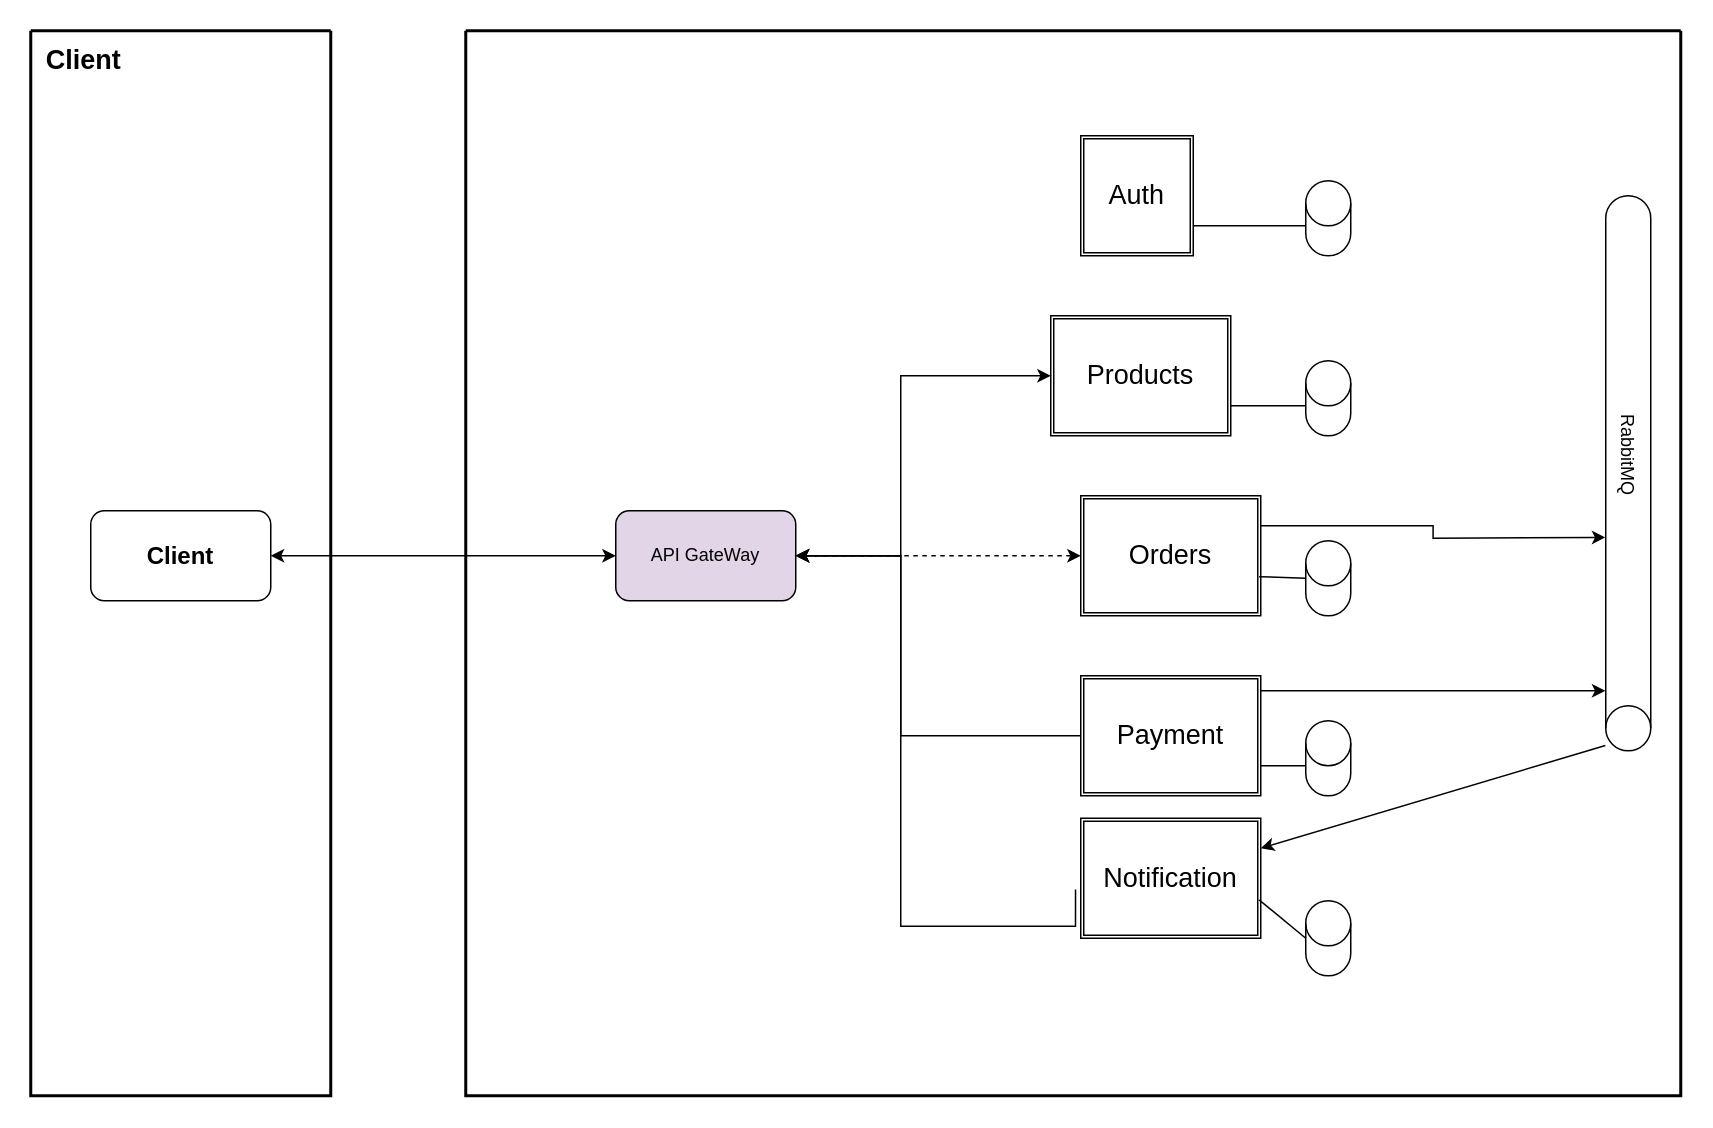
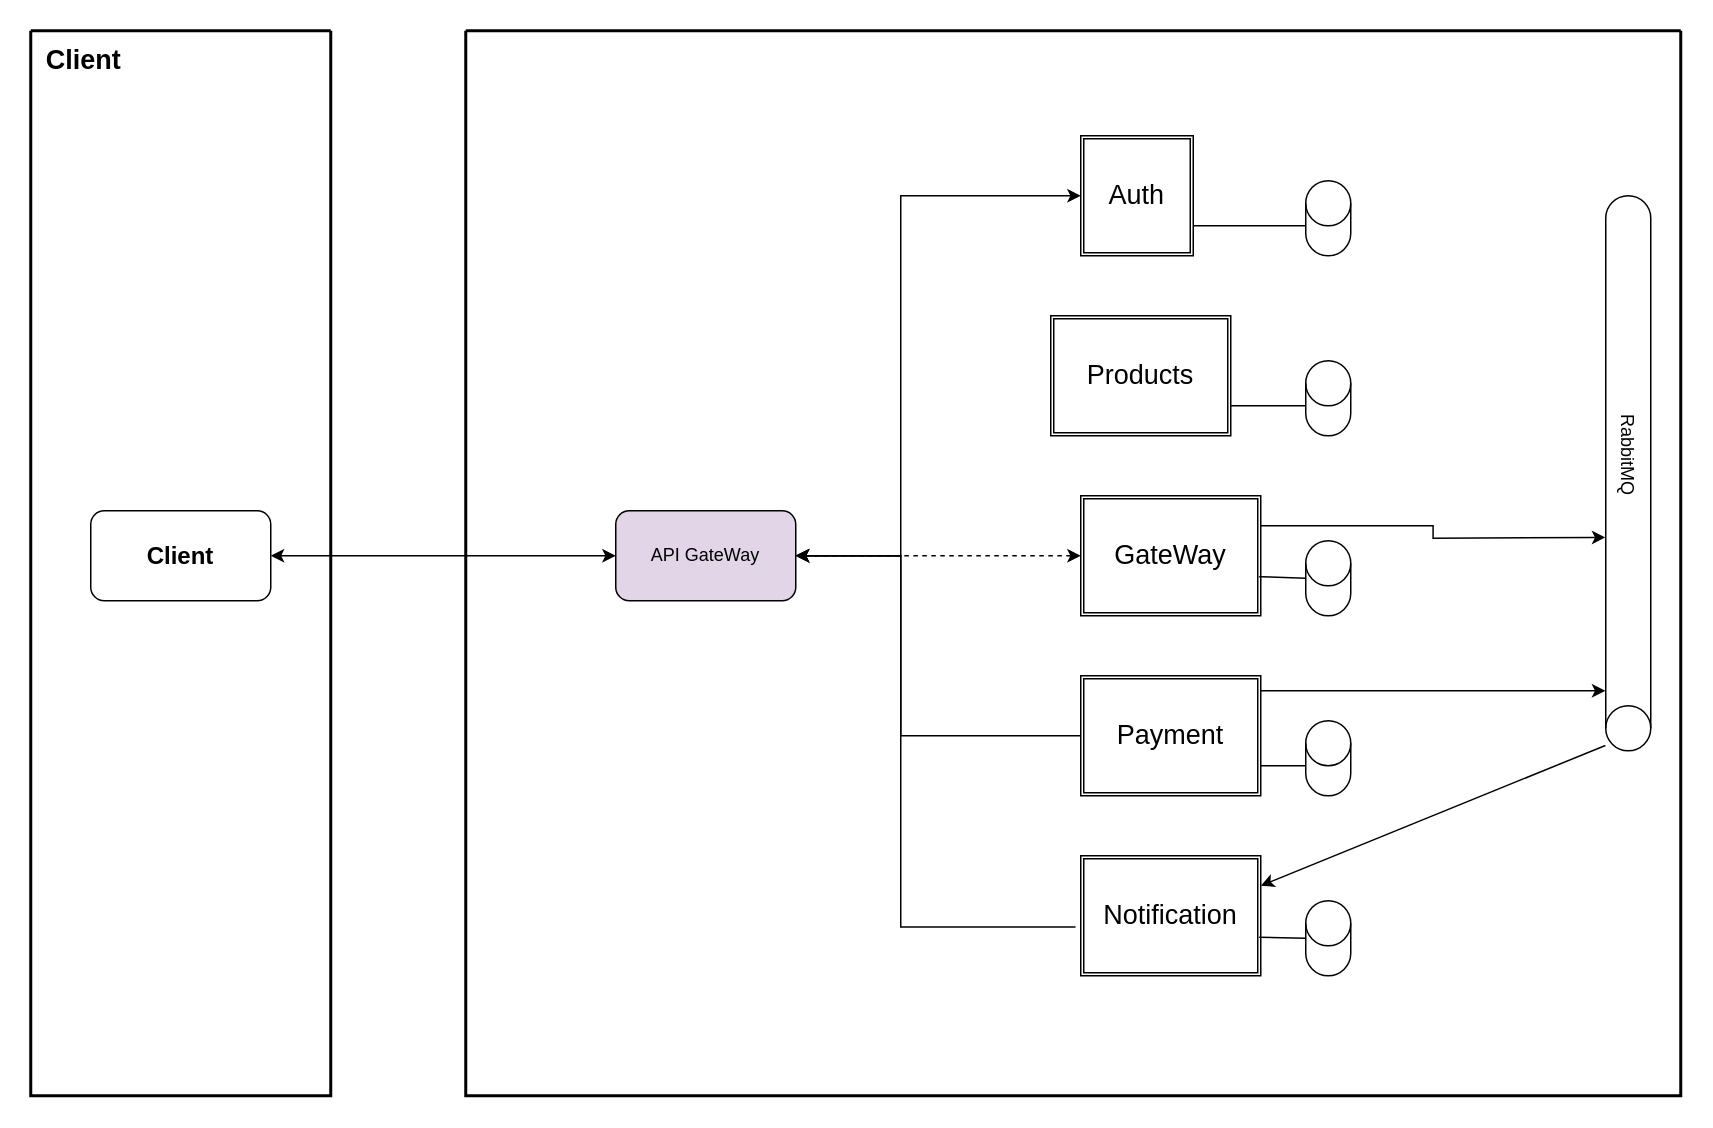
edge "Auth" -- "API GateWay": added
edge "Products" -- "API GateWay": removed
node "Orders": label "Orders" -> "GateWay"
node "Notification": moved (1171, 878) -> (1171, 916)
